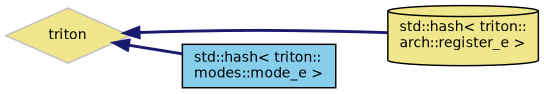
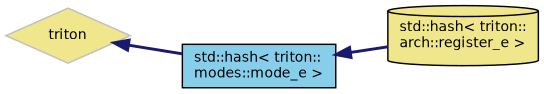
edge "std::hash< triton:: arch::register_e >" -> "triton": now "std::hash< triton:: arch::register_e >" -> "std::hash< triton:: modes::mode_e >"
